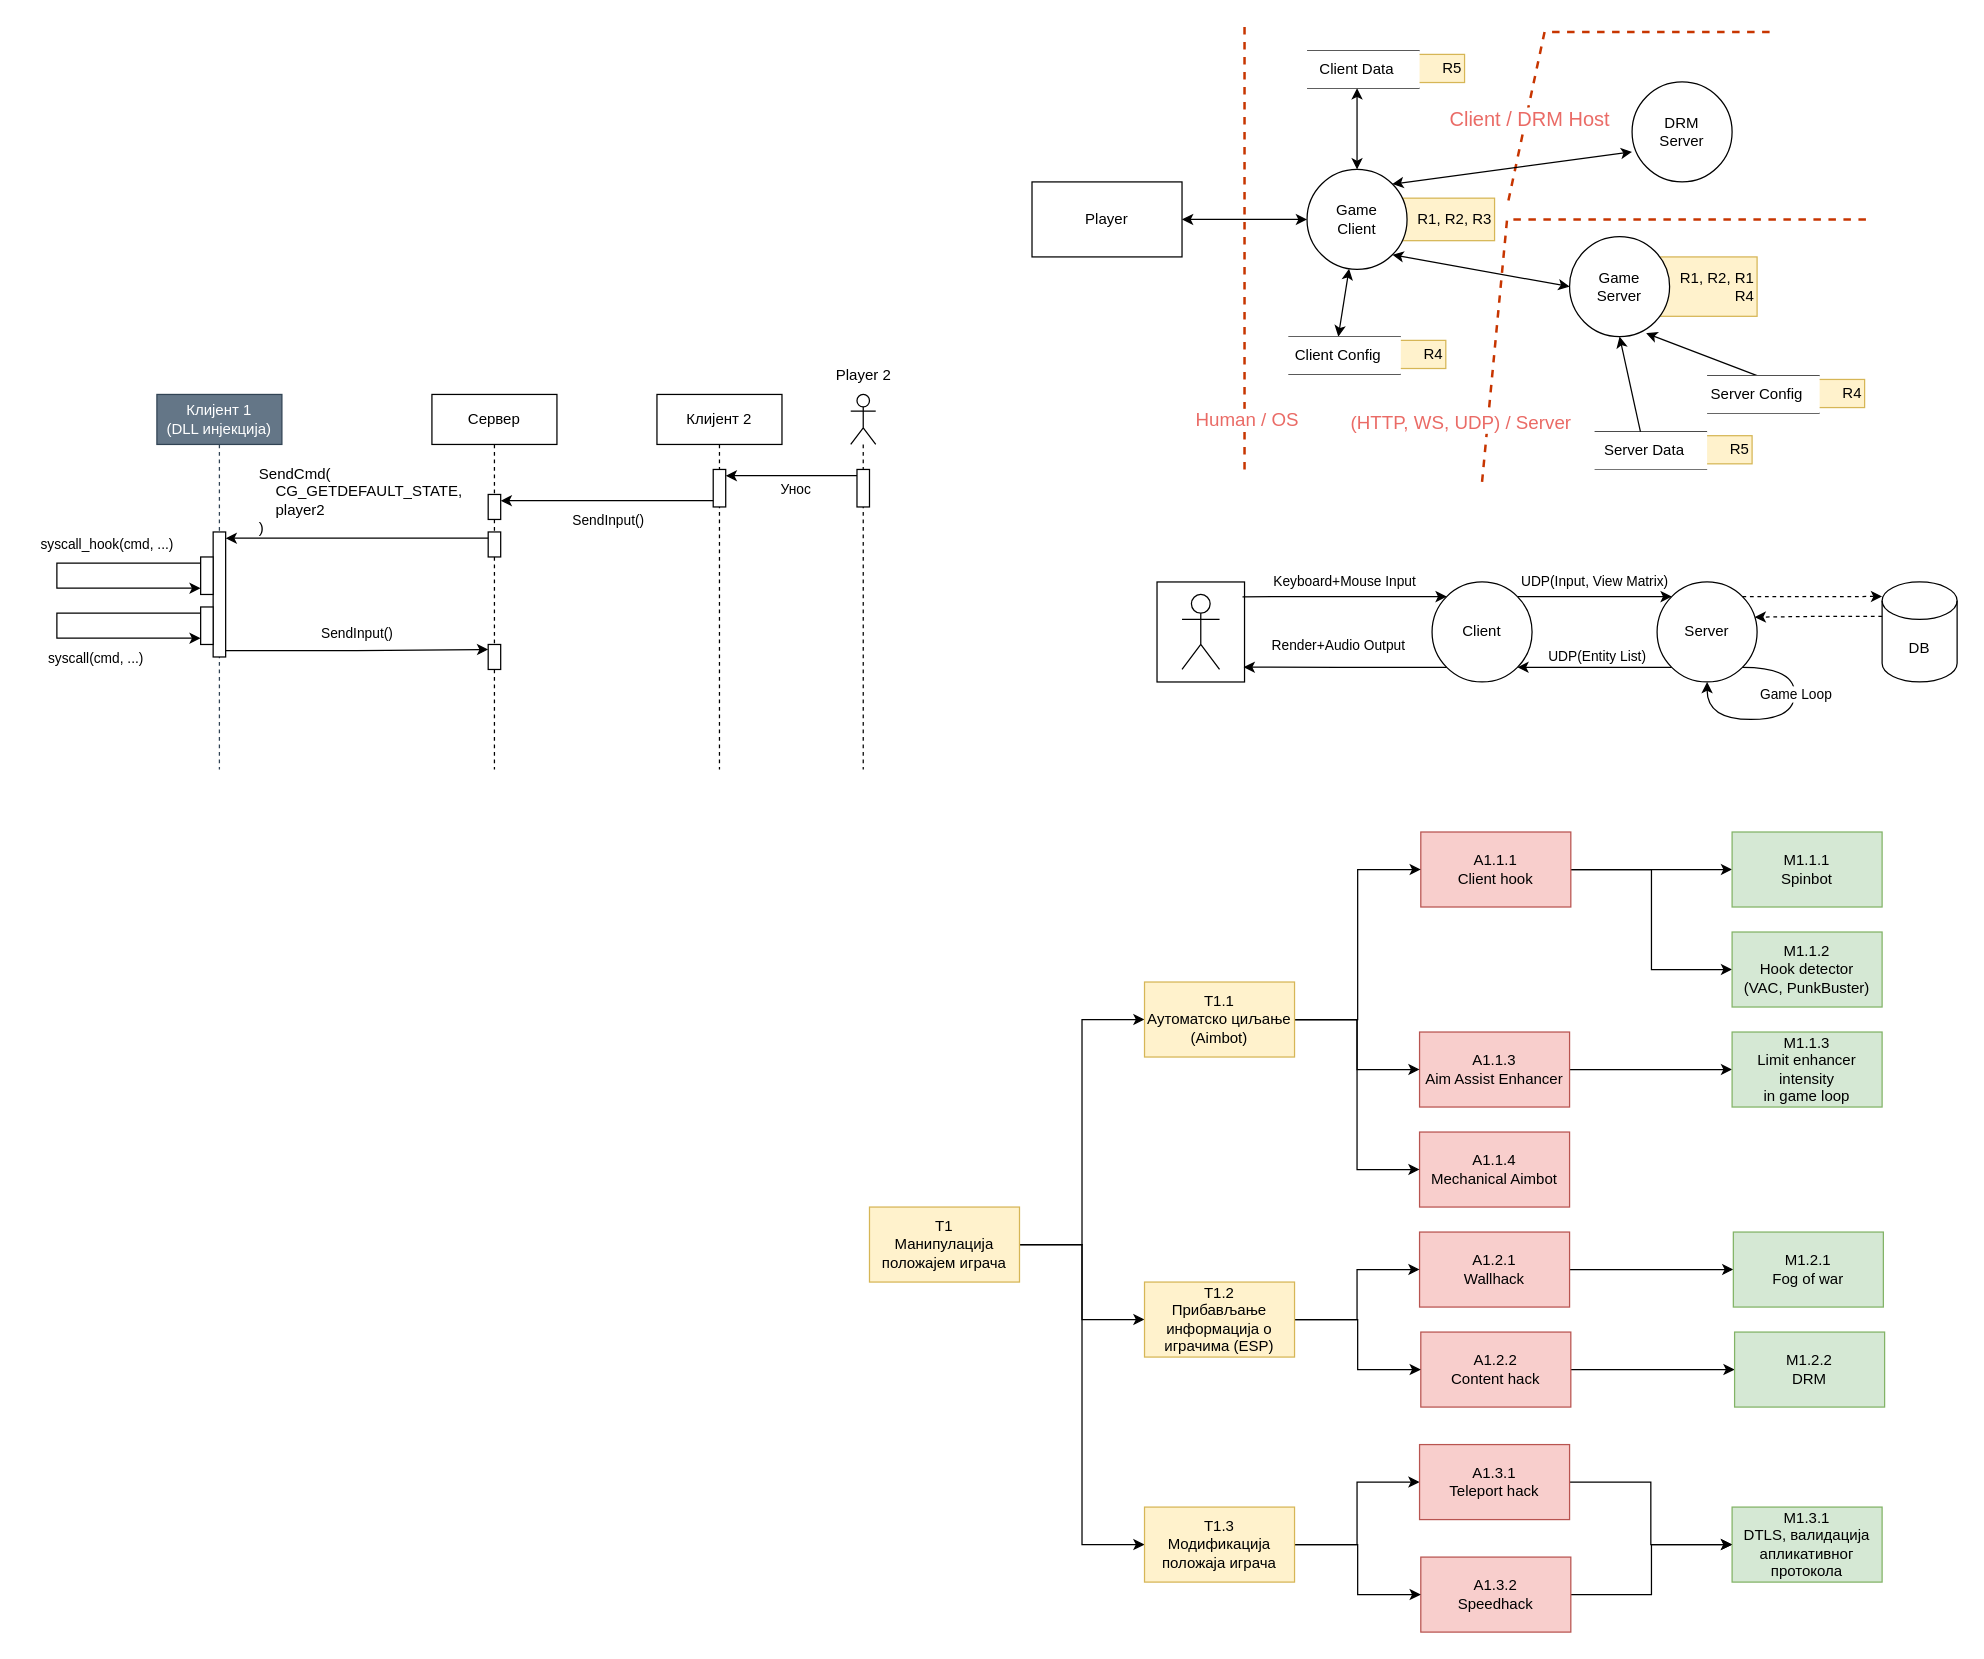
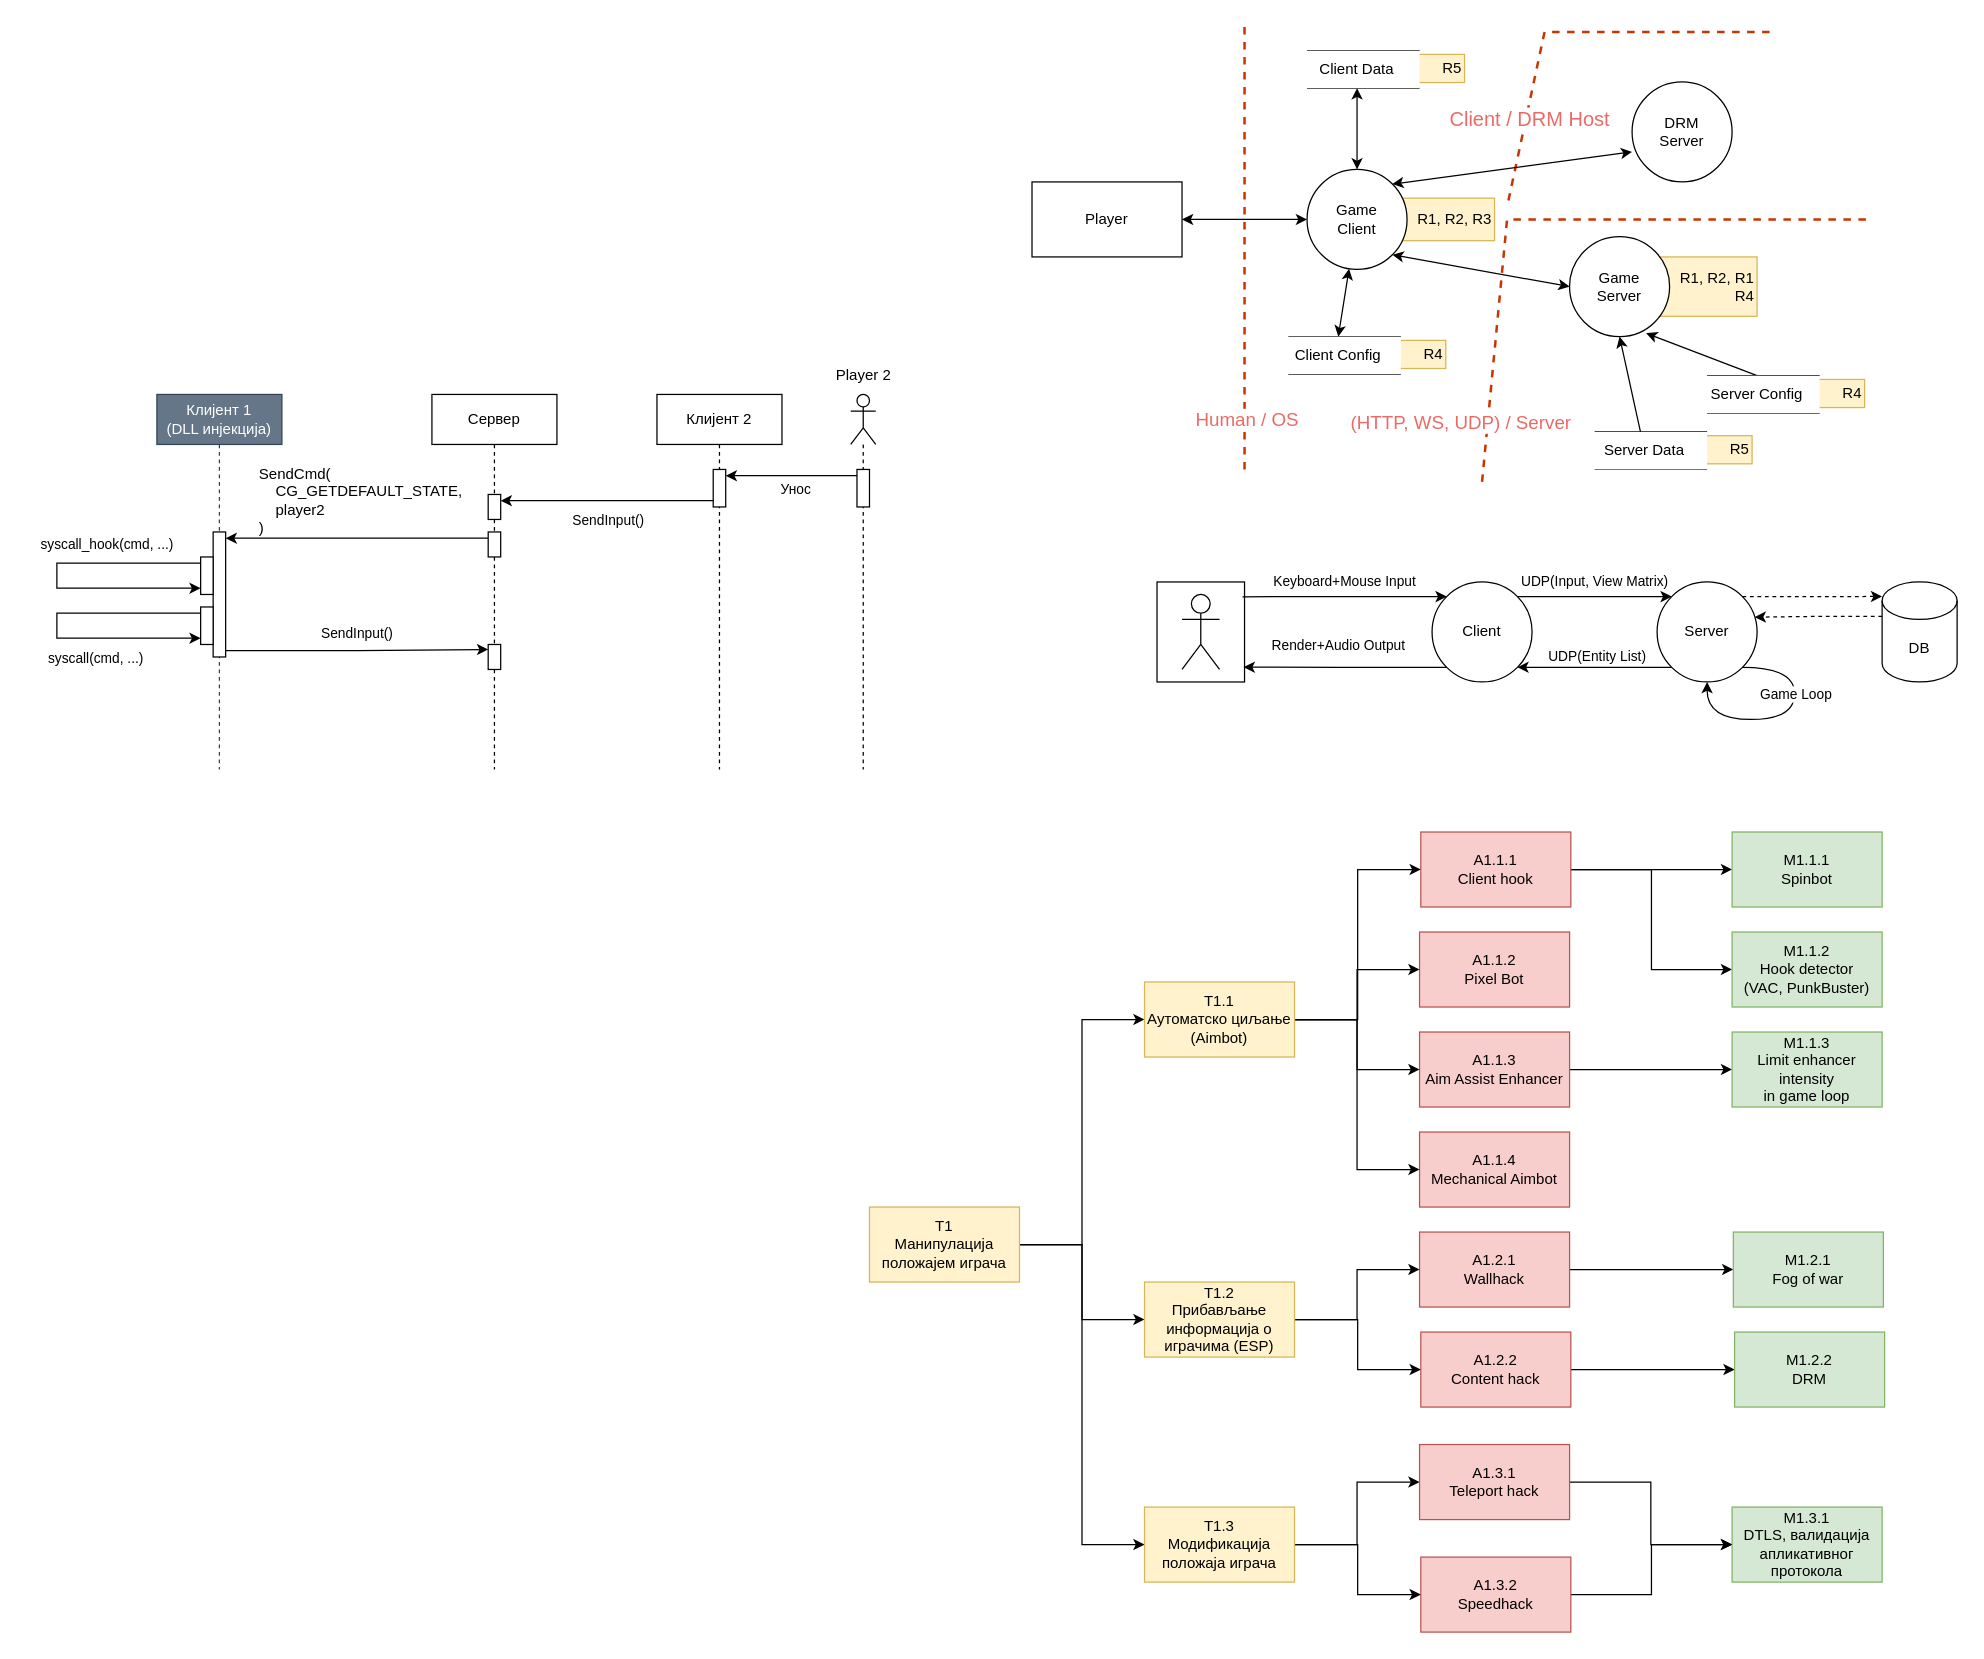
edge "T1.1 Аутоматско циљање (Aimbot)" -> "A1.1.2 Pixel Bot": added
node "A1.1.2 Pixel Bot": added
